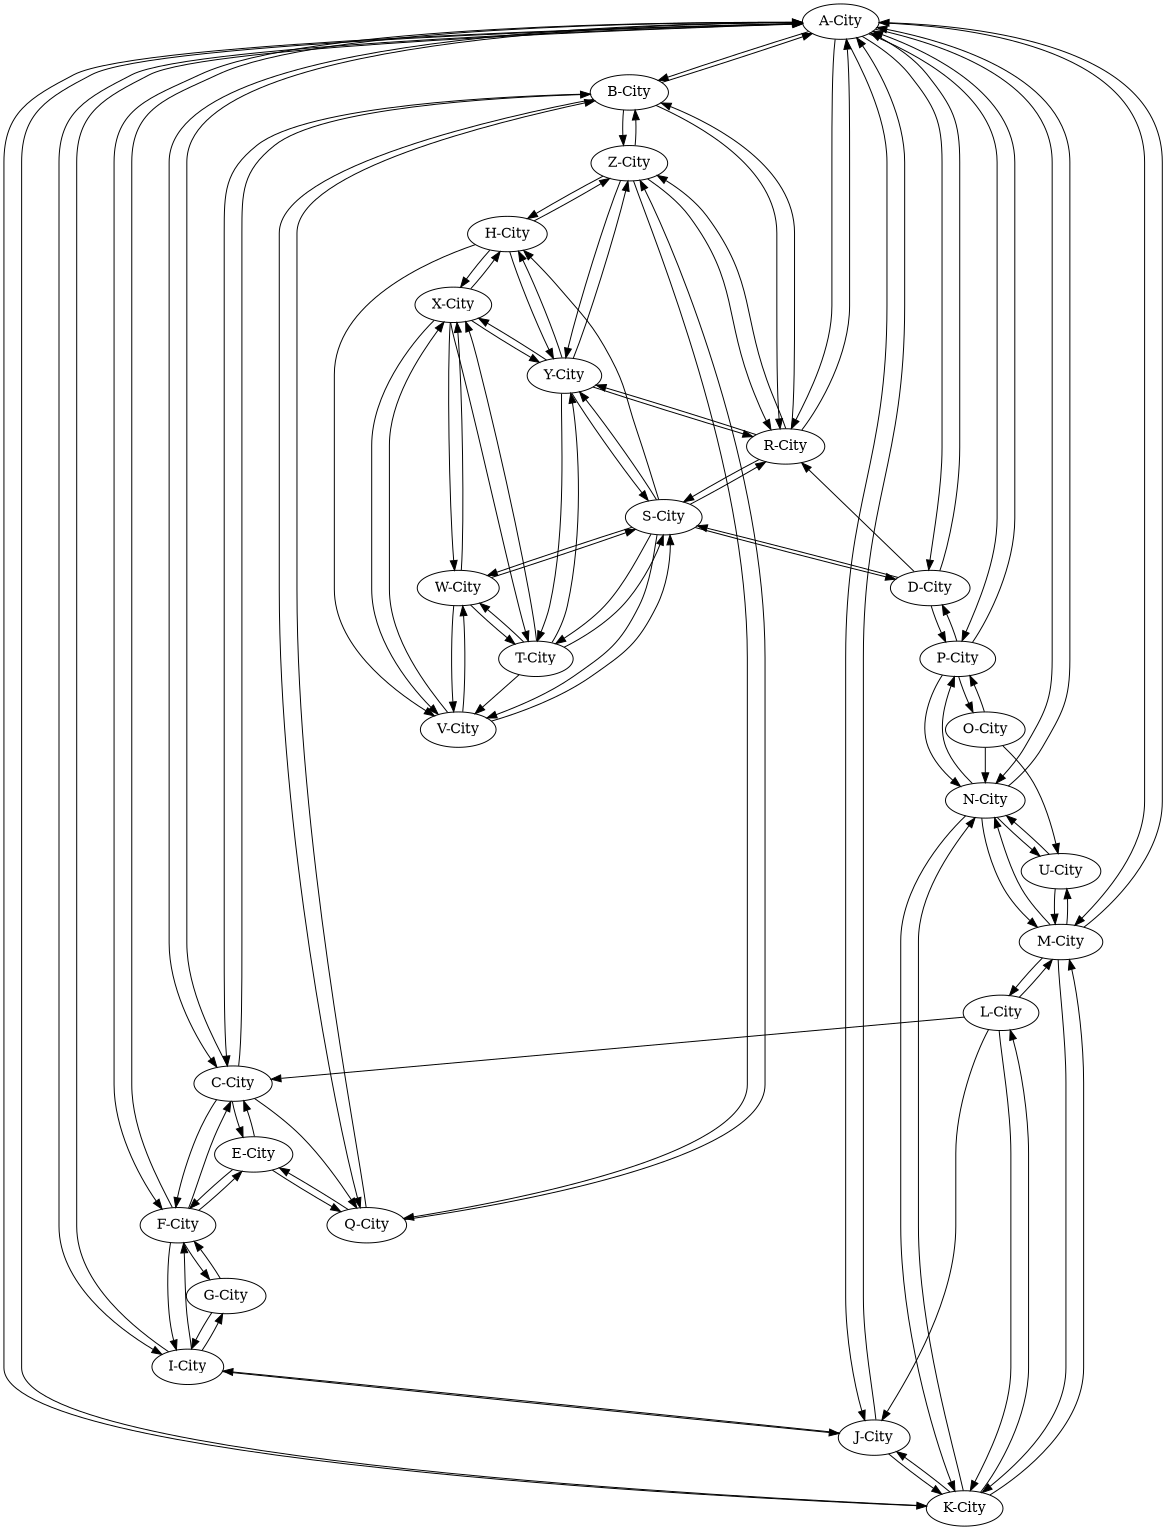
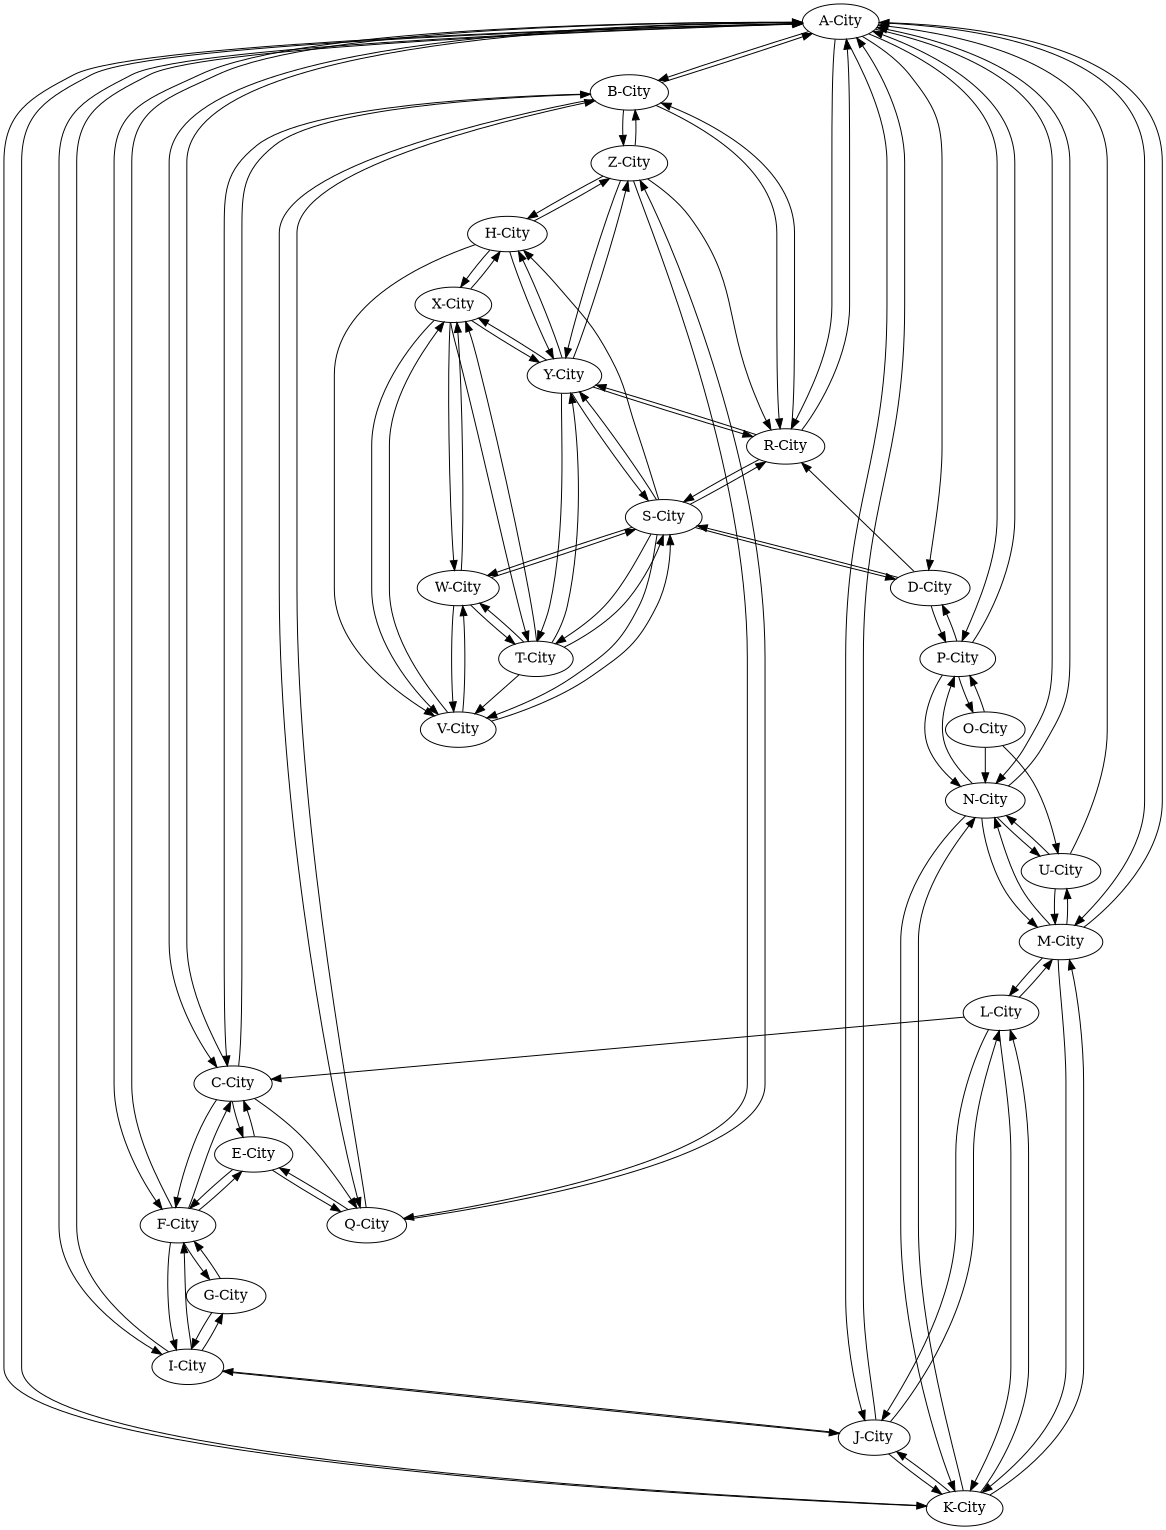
edge "D-City" -> "A-City": now "U-City" -> "A-City"
edge "R-City" -> "Z-City": removed
edge "J-City" -> "L-City": added
